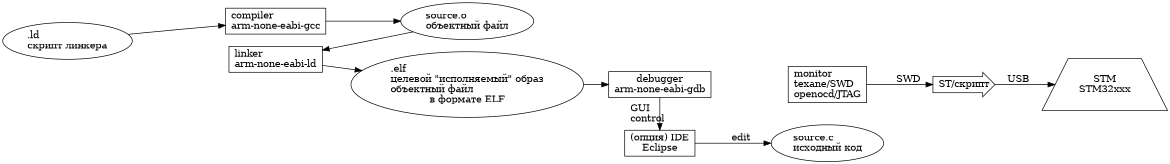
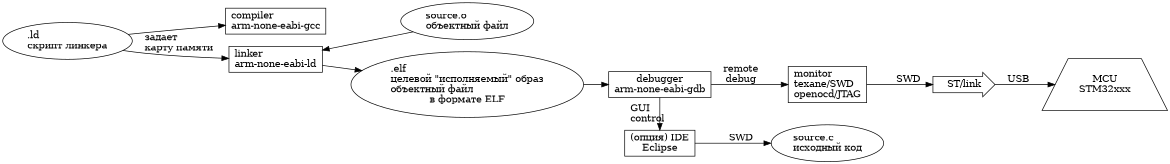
edge "compiler arm-none-eabi-gcc" -> "source.o объектный файл": removed
edge ".ld скрипт линкера" -> "linker arm-none-eabi-ld": added, label "задает карту памяти"
edge "debugger arm-none-eabi-gdb" -> "monitor texane/SWD openocd/JTAG": added, label "remote debug"
node "ST/скрипт": label "ST/скрипт" -> "ST/link"
node "STM STM32xxx": label "STM STM32xxx" -> "MCU STM32xxx"
edge "(опция) IDE Eclipse" -> "source.c исходный код": label "edit" -> "SWD"
